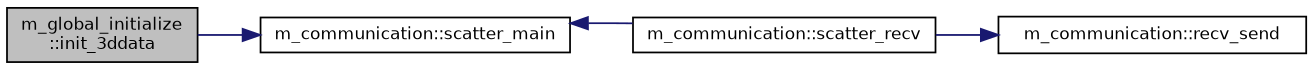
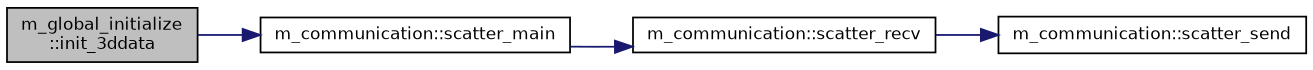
edge "m_communication::scatter_recv" -> "m_communication::scatter_main": reversed
node "m_communication::recv_send": label "m_communication::recv_send" -> "m_communication::scatter_send"
